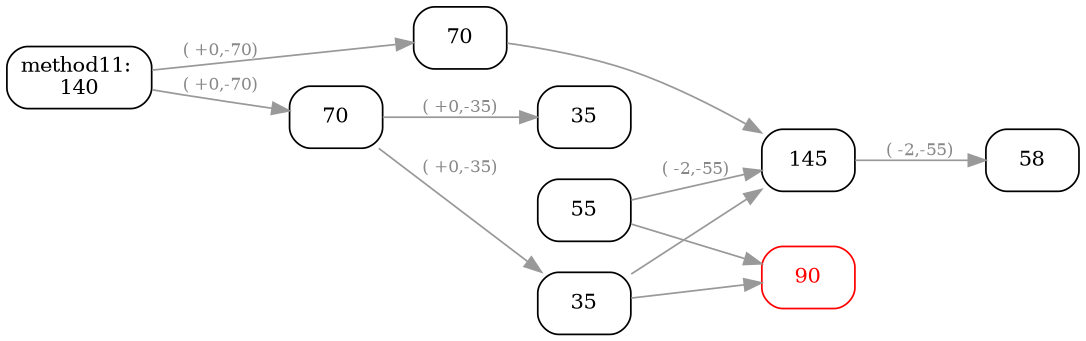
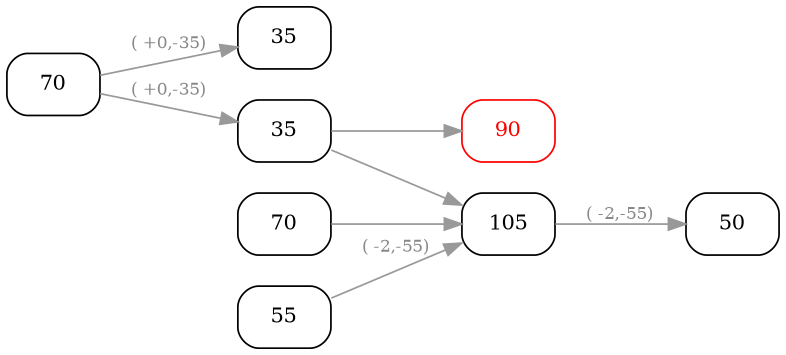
node "method11: 140": removed
node "145": label "145" -> "105"
node "58": label "58" -> "50"
edge "55" -> "90": removed
